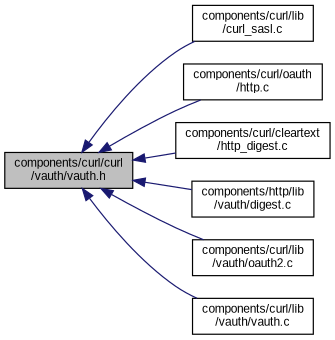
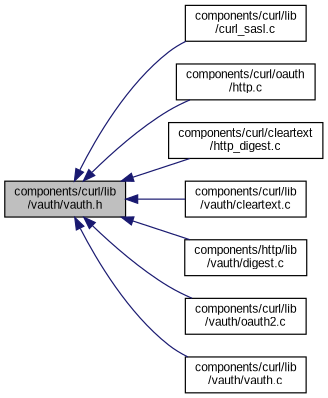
node "components/curl/curl /vauth/vauth.h": label "components/curl/curl /vauth/vauth.h" -> "components/curl/lib /vauth/vauth.h"
node "components/curl/lib /vauth/cleartext.c": added
